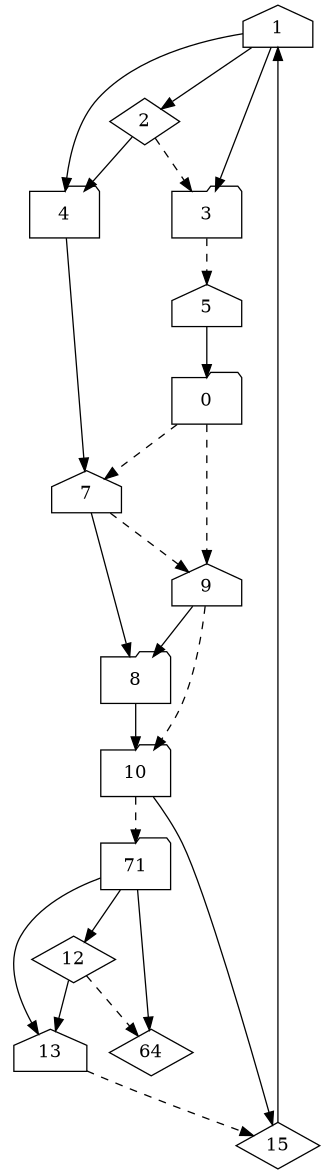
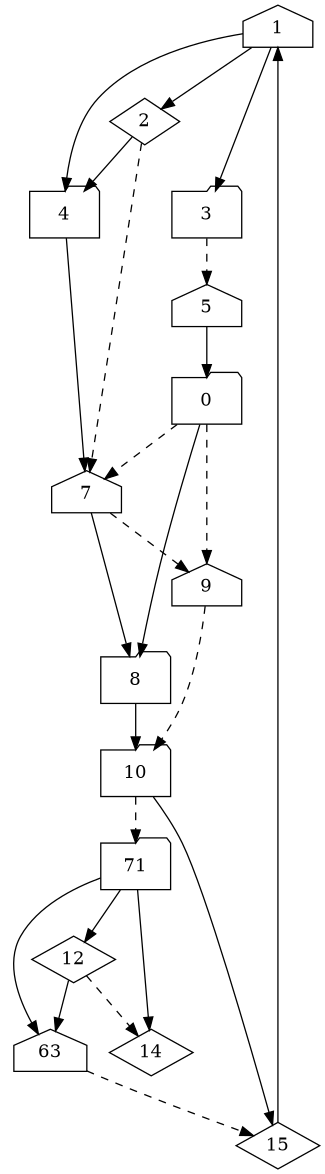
edge "2" -> "3": now "2" -> "7"
edge "9" -> "8": now "0" -> "8"
node "13": label "13" -> "63"
node "64": label "64" -> "14"
